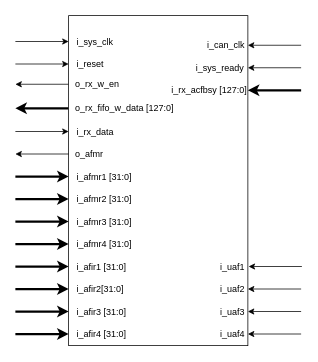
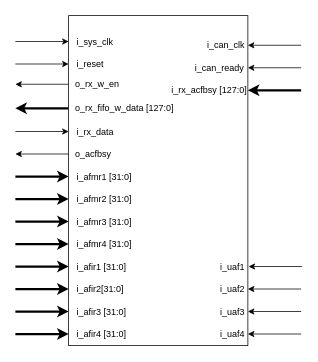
node "i_sys_ready": label "i_sys_ready" -> "i_can_ready"
node "o_afmr": label "o_afmr" -> "o_acfbsy"
